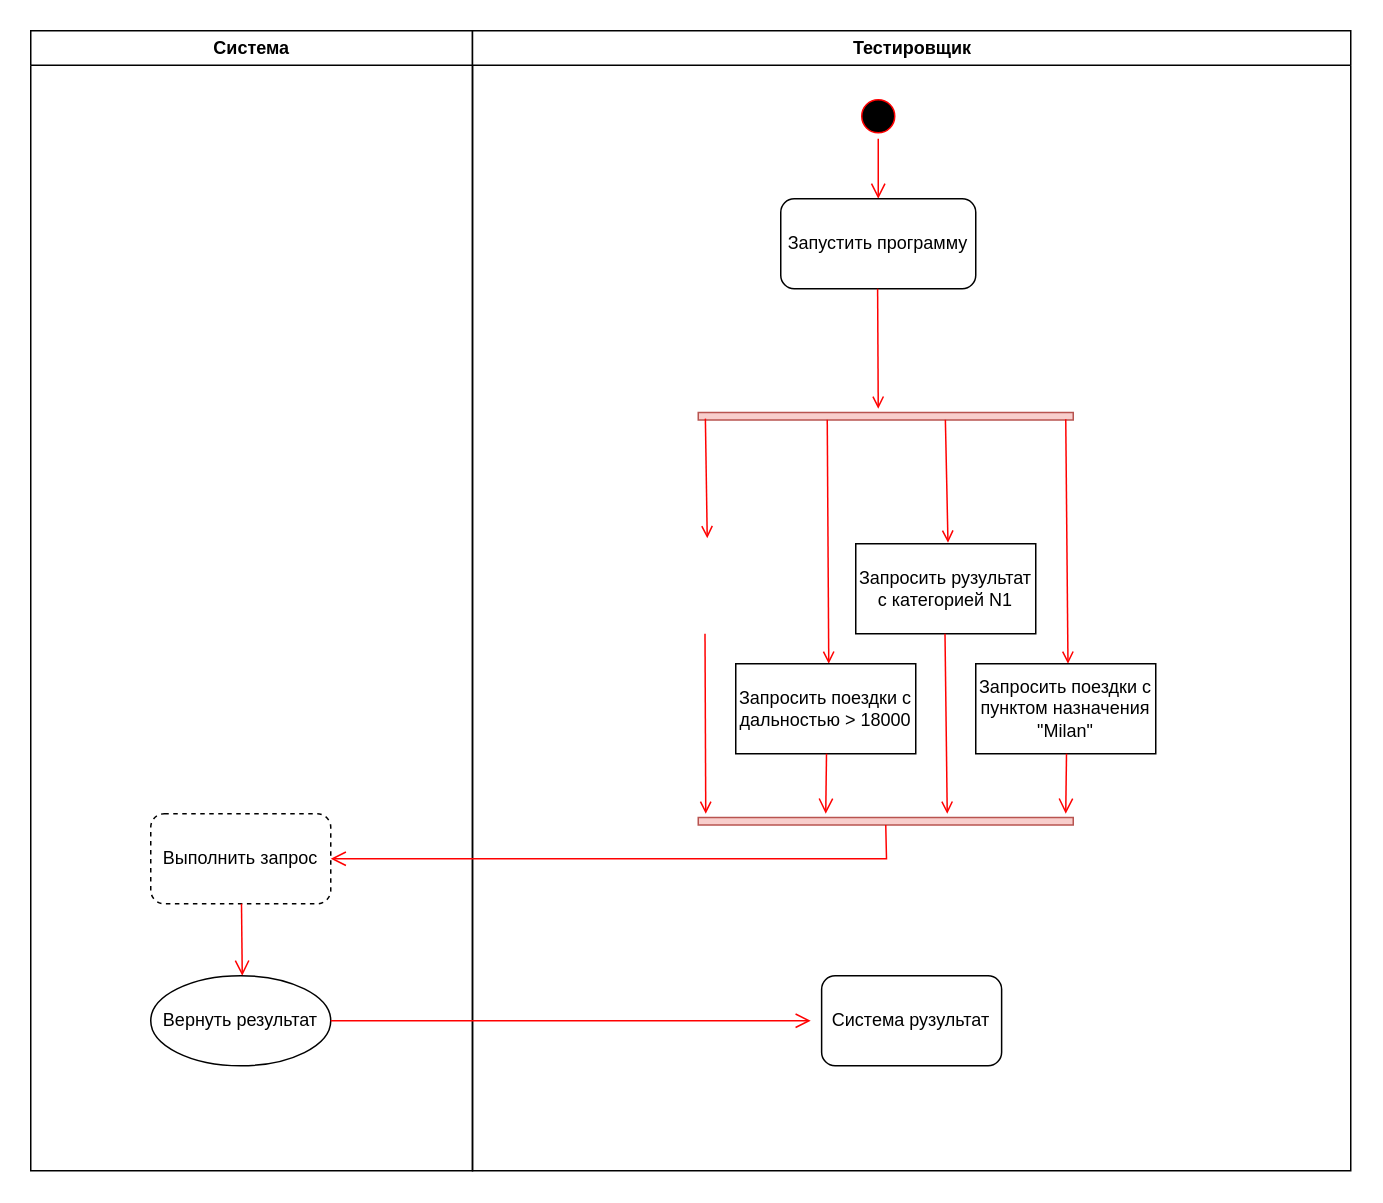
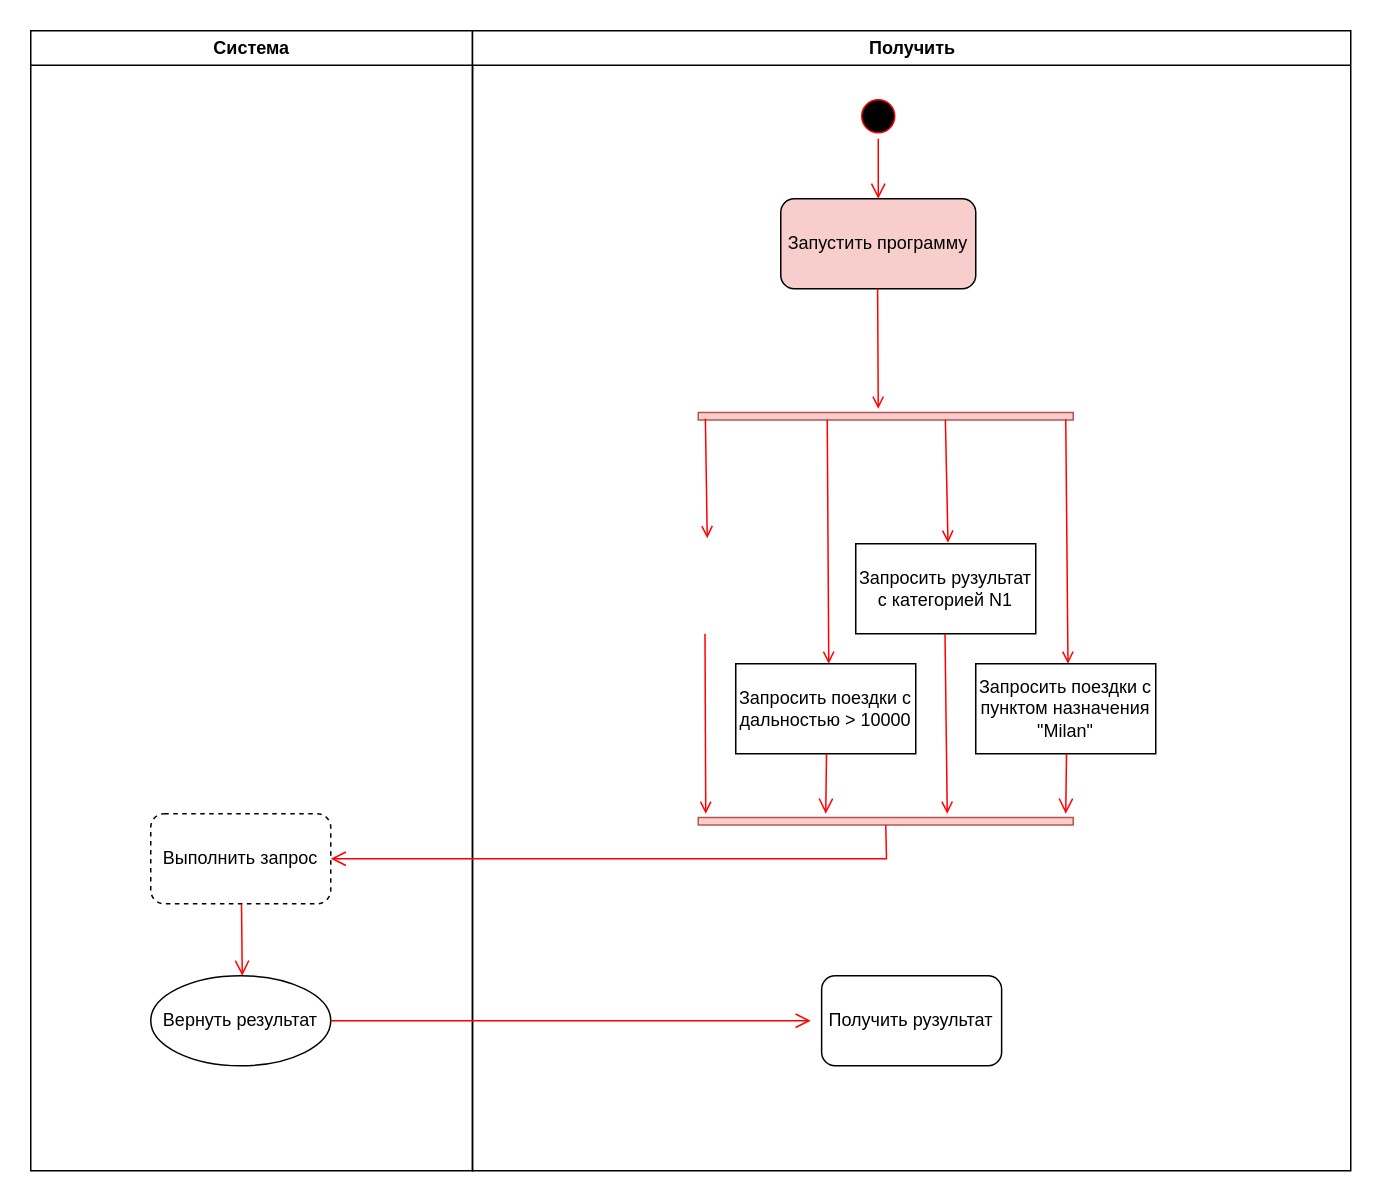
node "Тестировщик": label "Тестировщик" -> "Получить"
node "Запустить программу": fillcolor #ffffff -> #f8cecc
node "Запросить поездки с дальностью > 18000": label "Запросить поездки с дальностью > 18000" -> "Запросить поездки с дальностью > 10000"
node "Система рузультат": label "Система рузультат" -> "Получить рузультат"
